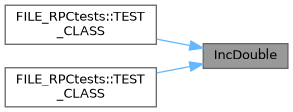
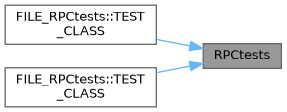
node "IncDouble": label "IncDouble" -> "RPCtests"
